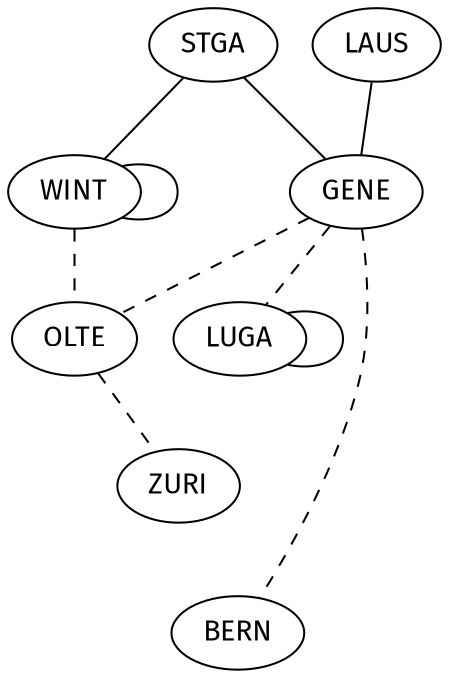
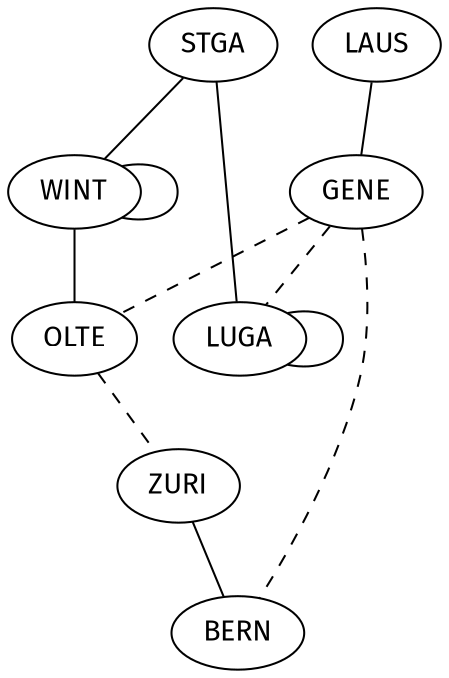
edge "STGA" -- "GENE": now "STGA" -- "LUGA"
edge "WINT" -- "OLTE": style dashed -> solid
edge "ZURI" -- "BERN": added
